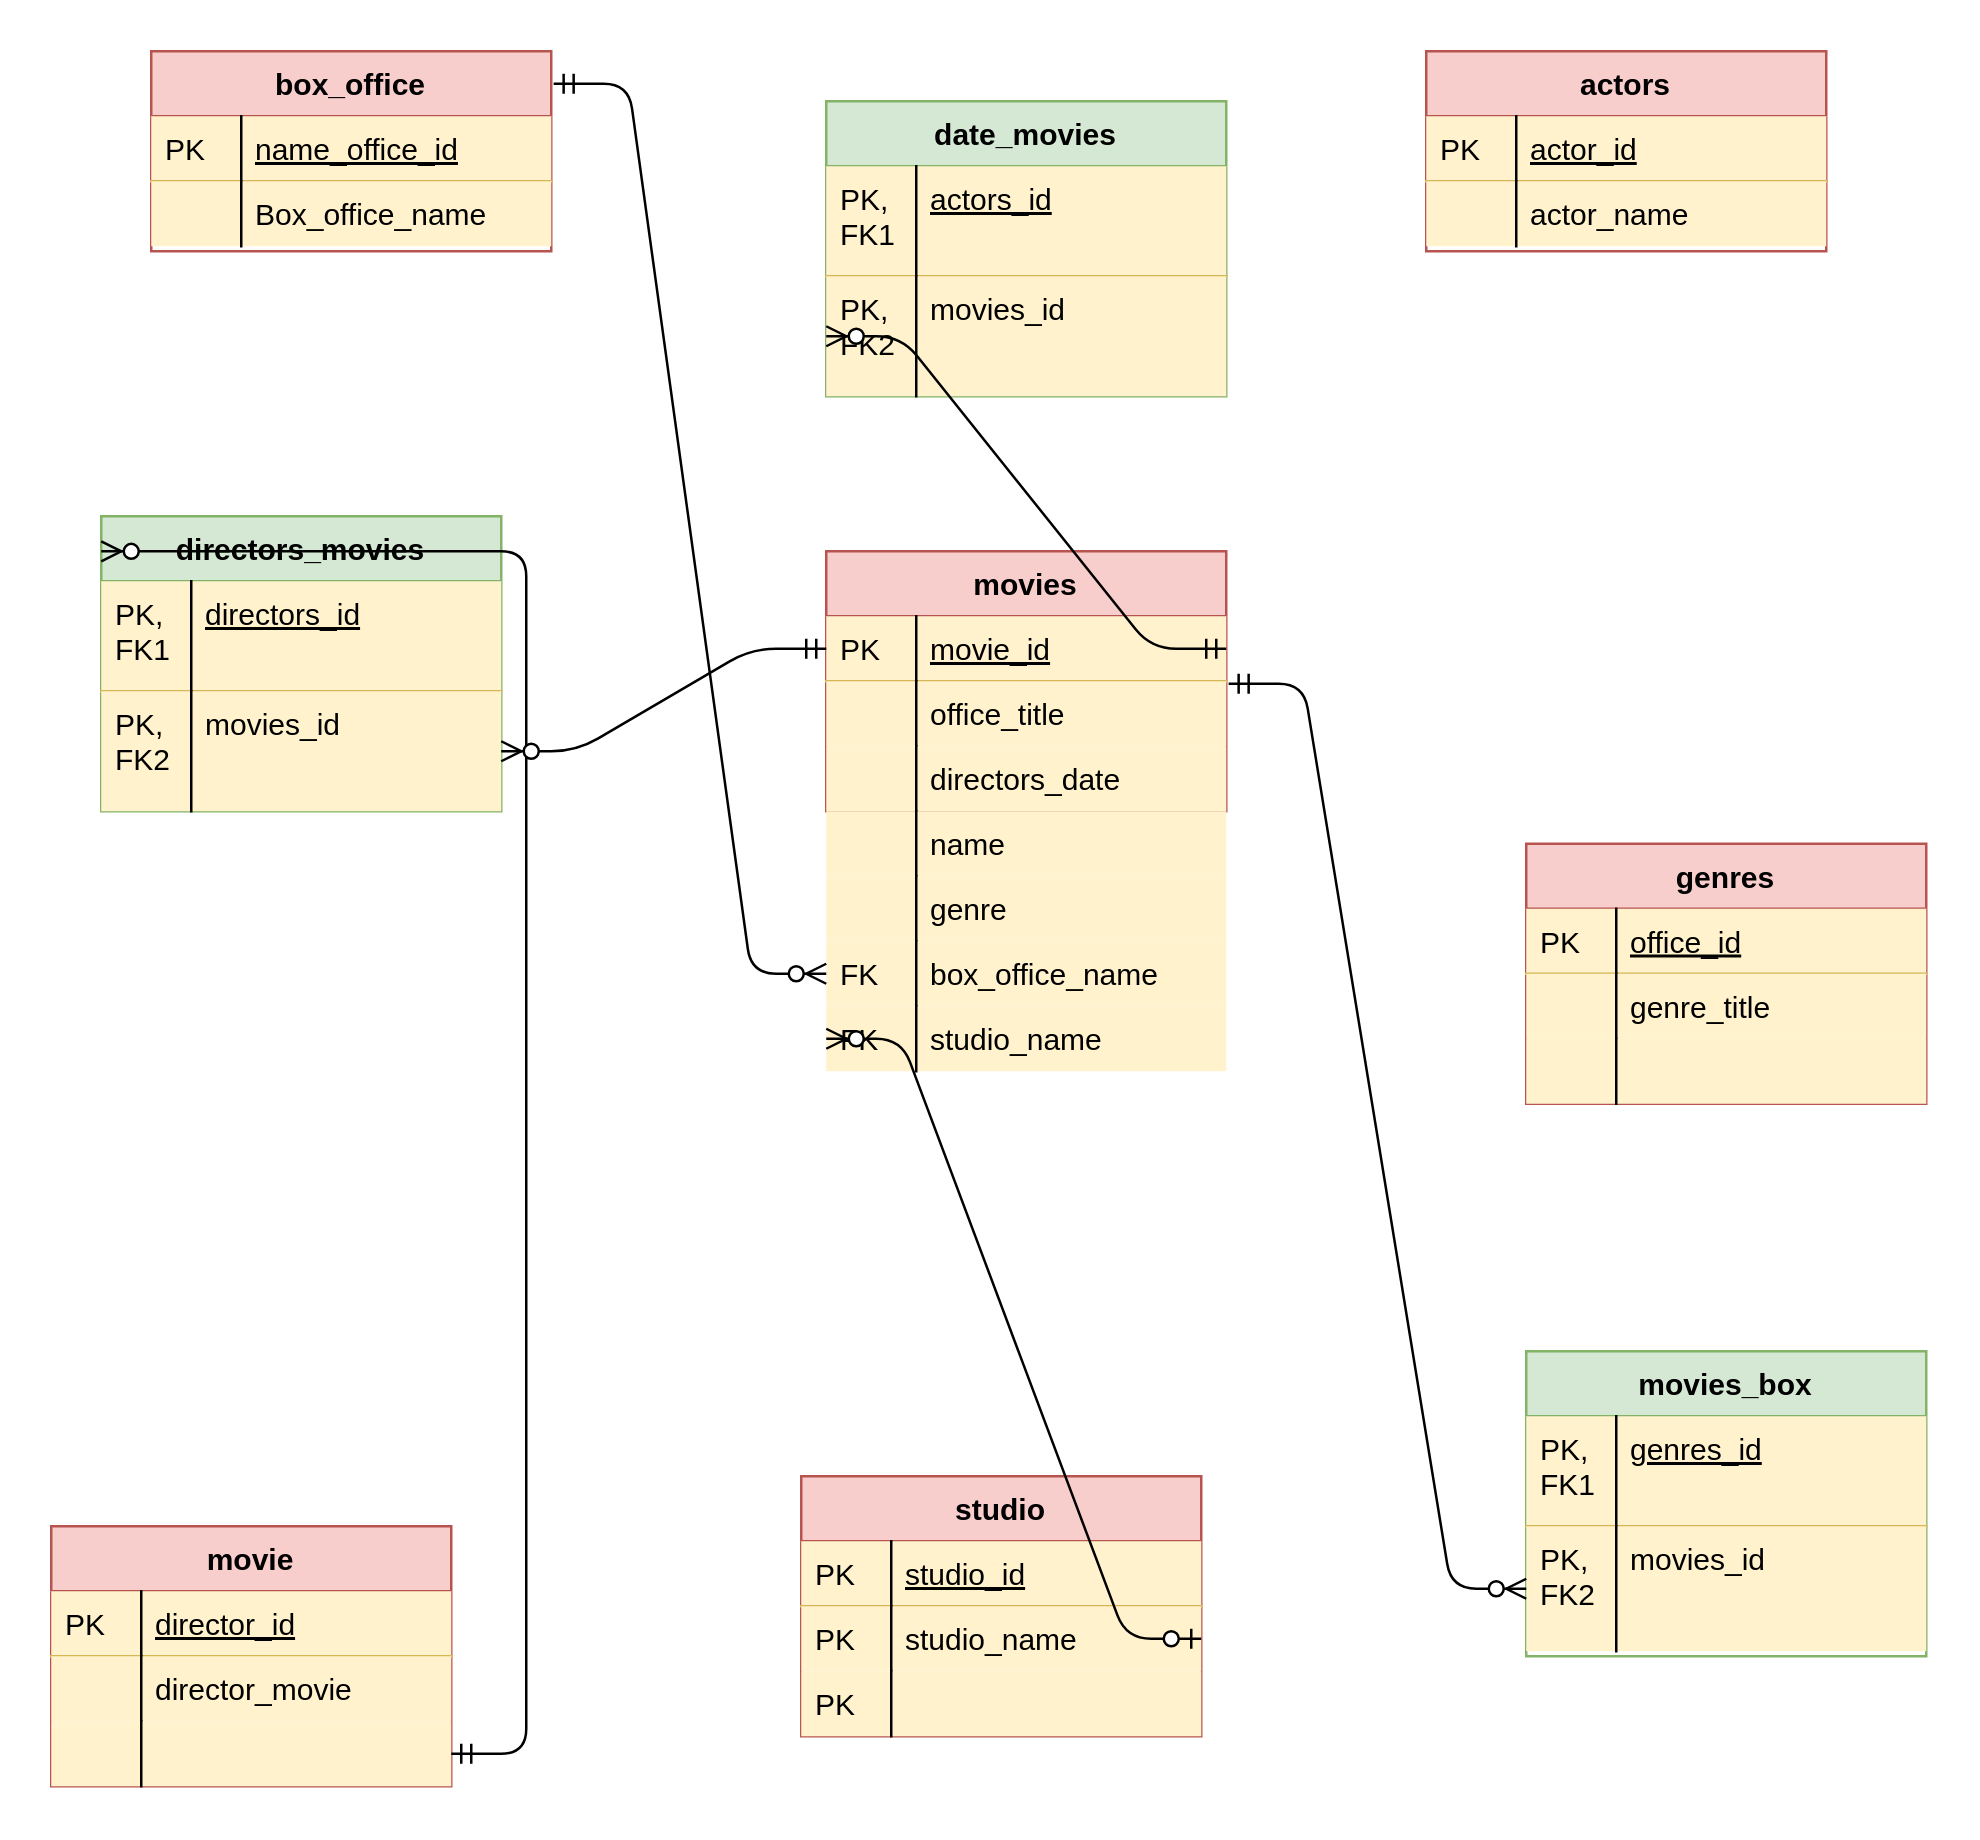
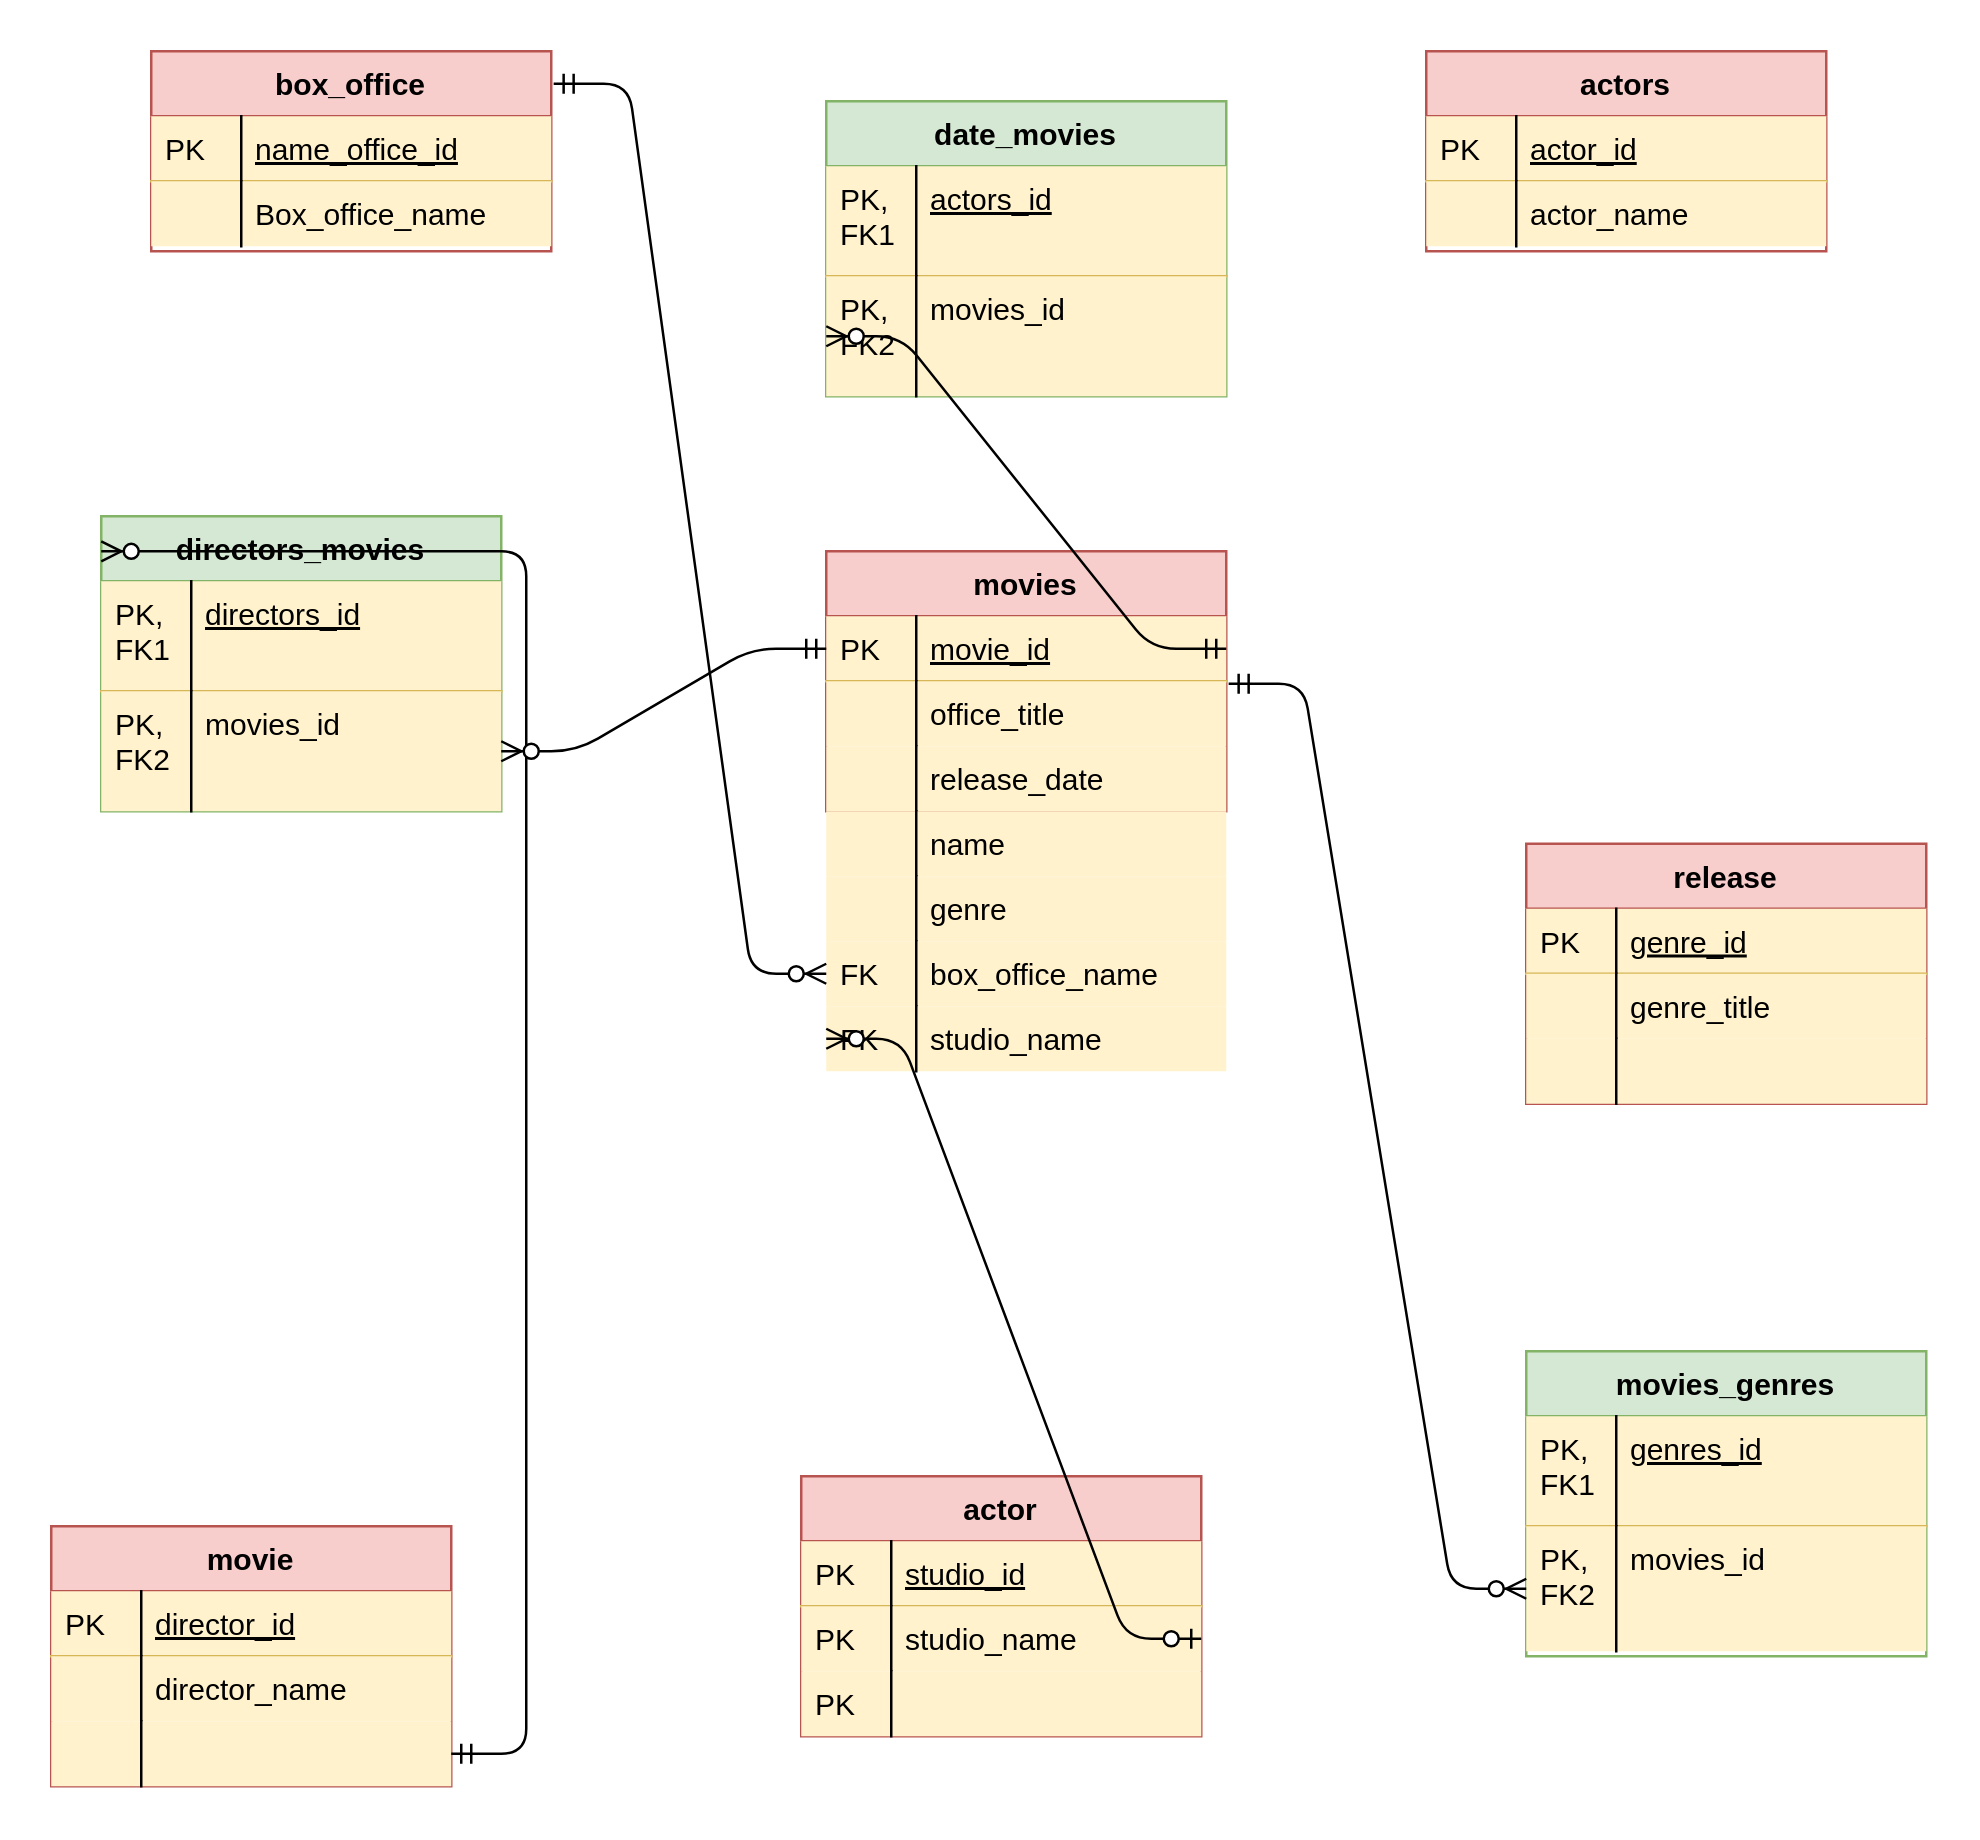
node "directors_date": label "directors_date" -> "release_date"
node "genres": label "genres" -> "release"
node "office_id": label "office_id" -> "genre_id"
node "movies_box": label "movies_box" -> "movies_genres"
node "studio": label "studio" -> "actor"
node "director_movie": label "director_movie" -> "director_name"
